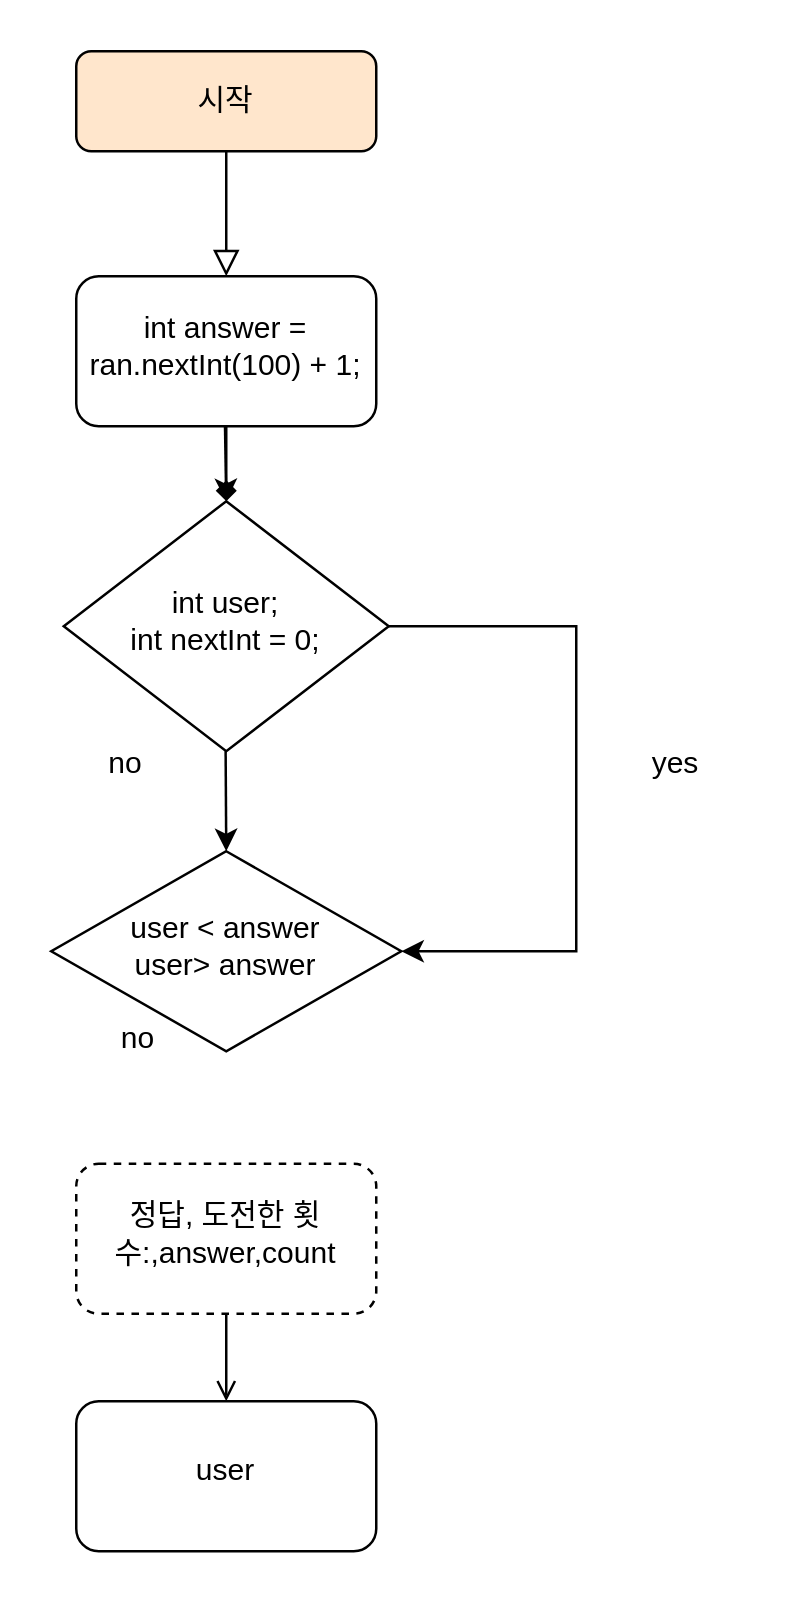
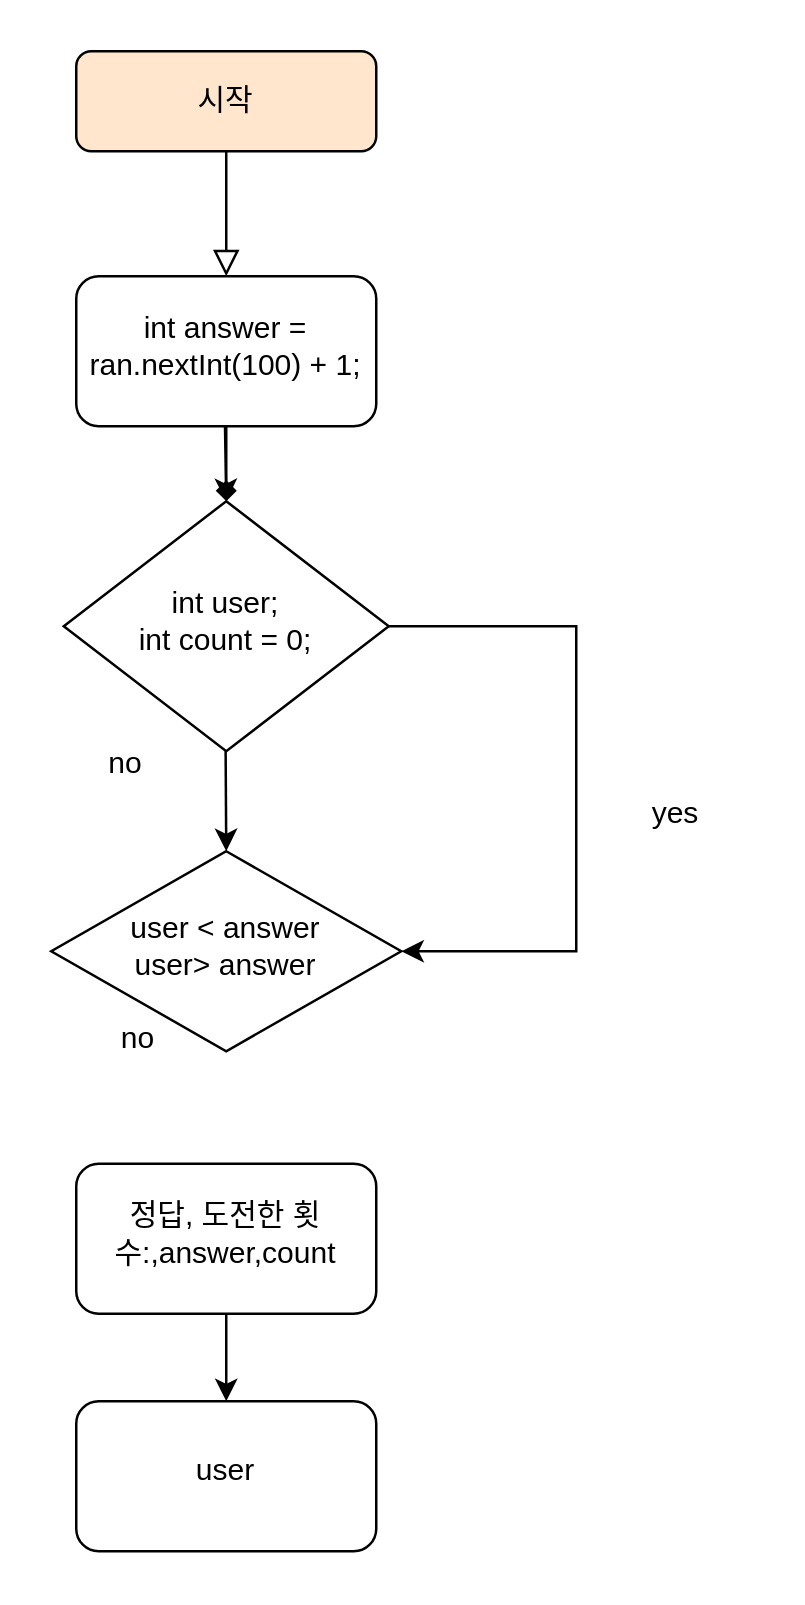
node "int user; int nextInt = 0;": label "int user; int nextInt = 0;" -> "int user; int count = 0;"
node "yes": moved (676, 764) -> (676, 814)
node "정답, 도전한 횟수:,answer,count": style dashed -> solid
edge "정답, 도전한 횟수:,answer,count" -> "user": arrowhead open -> classic
